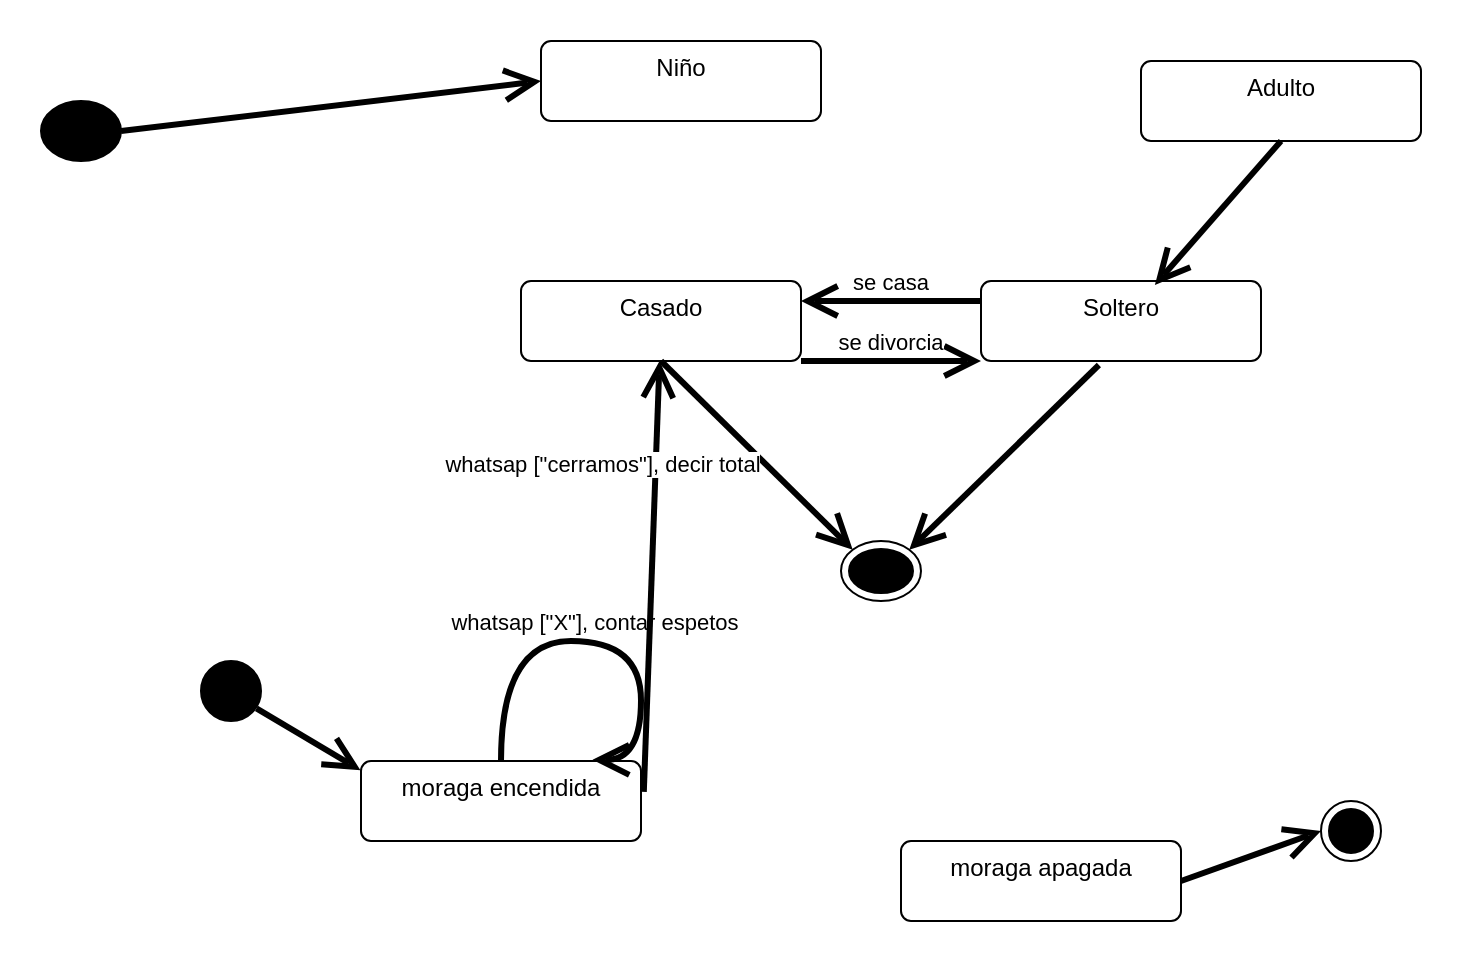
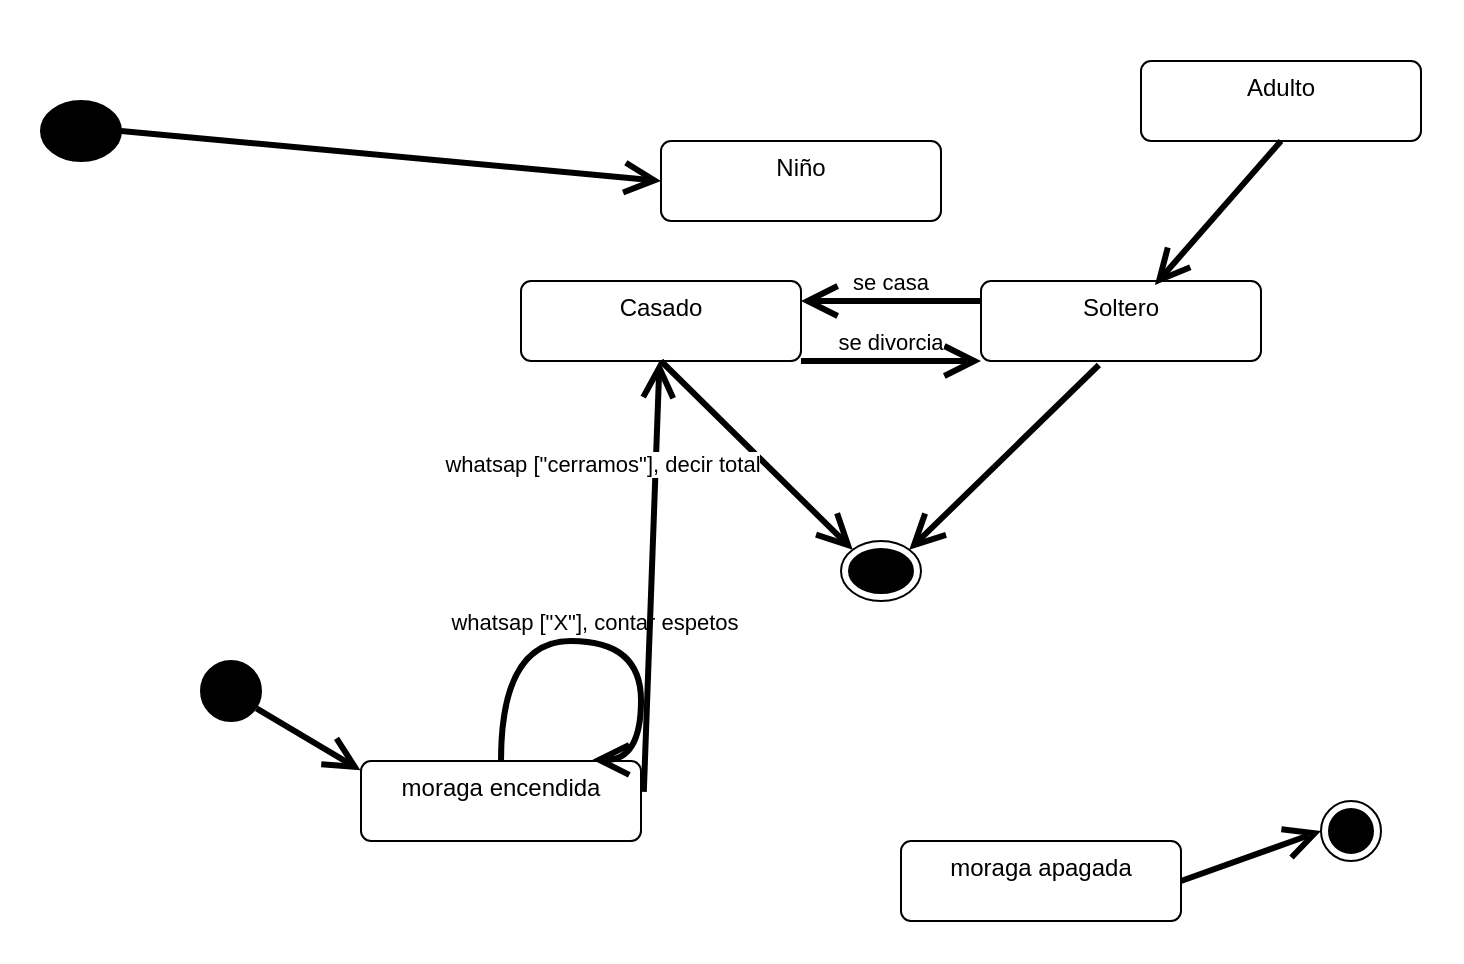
node "Niño": moved (681, 81) -> (801, 181)
